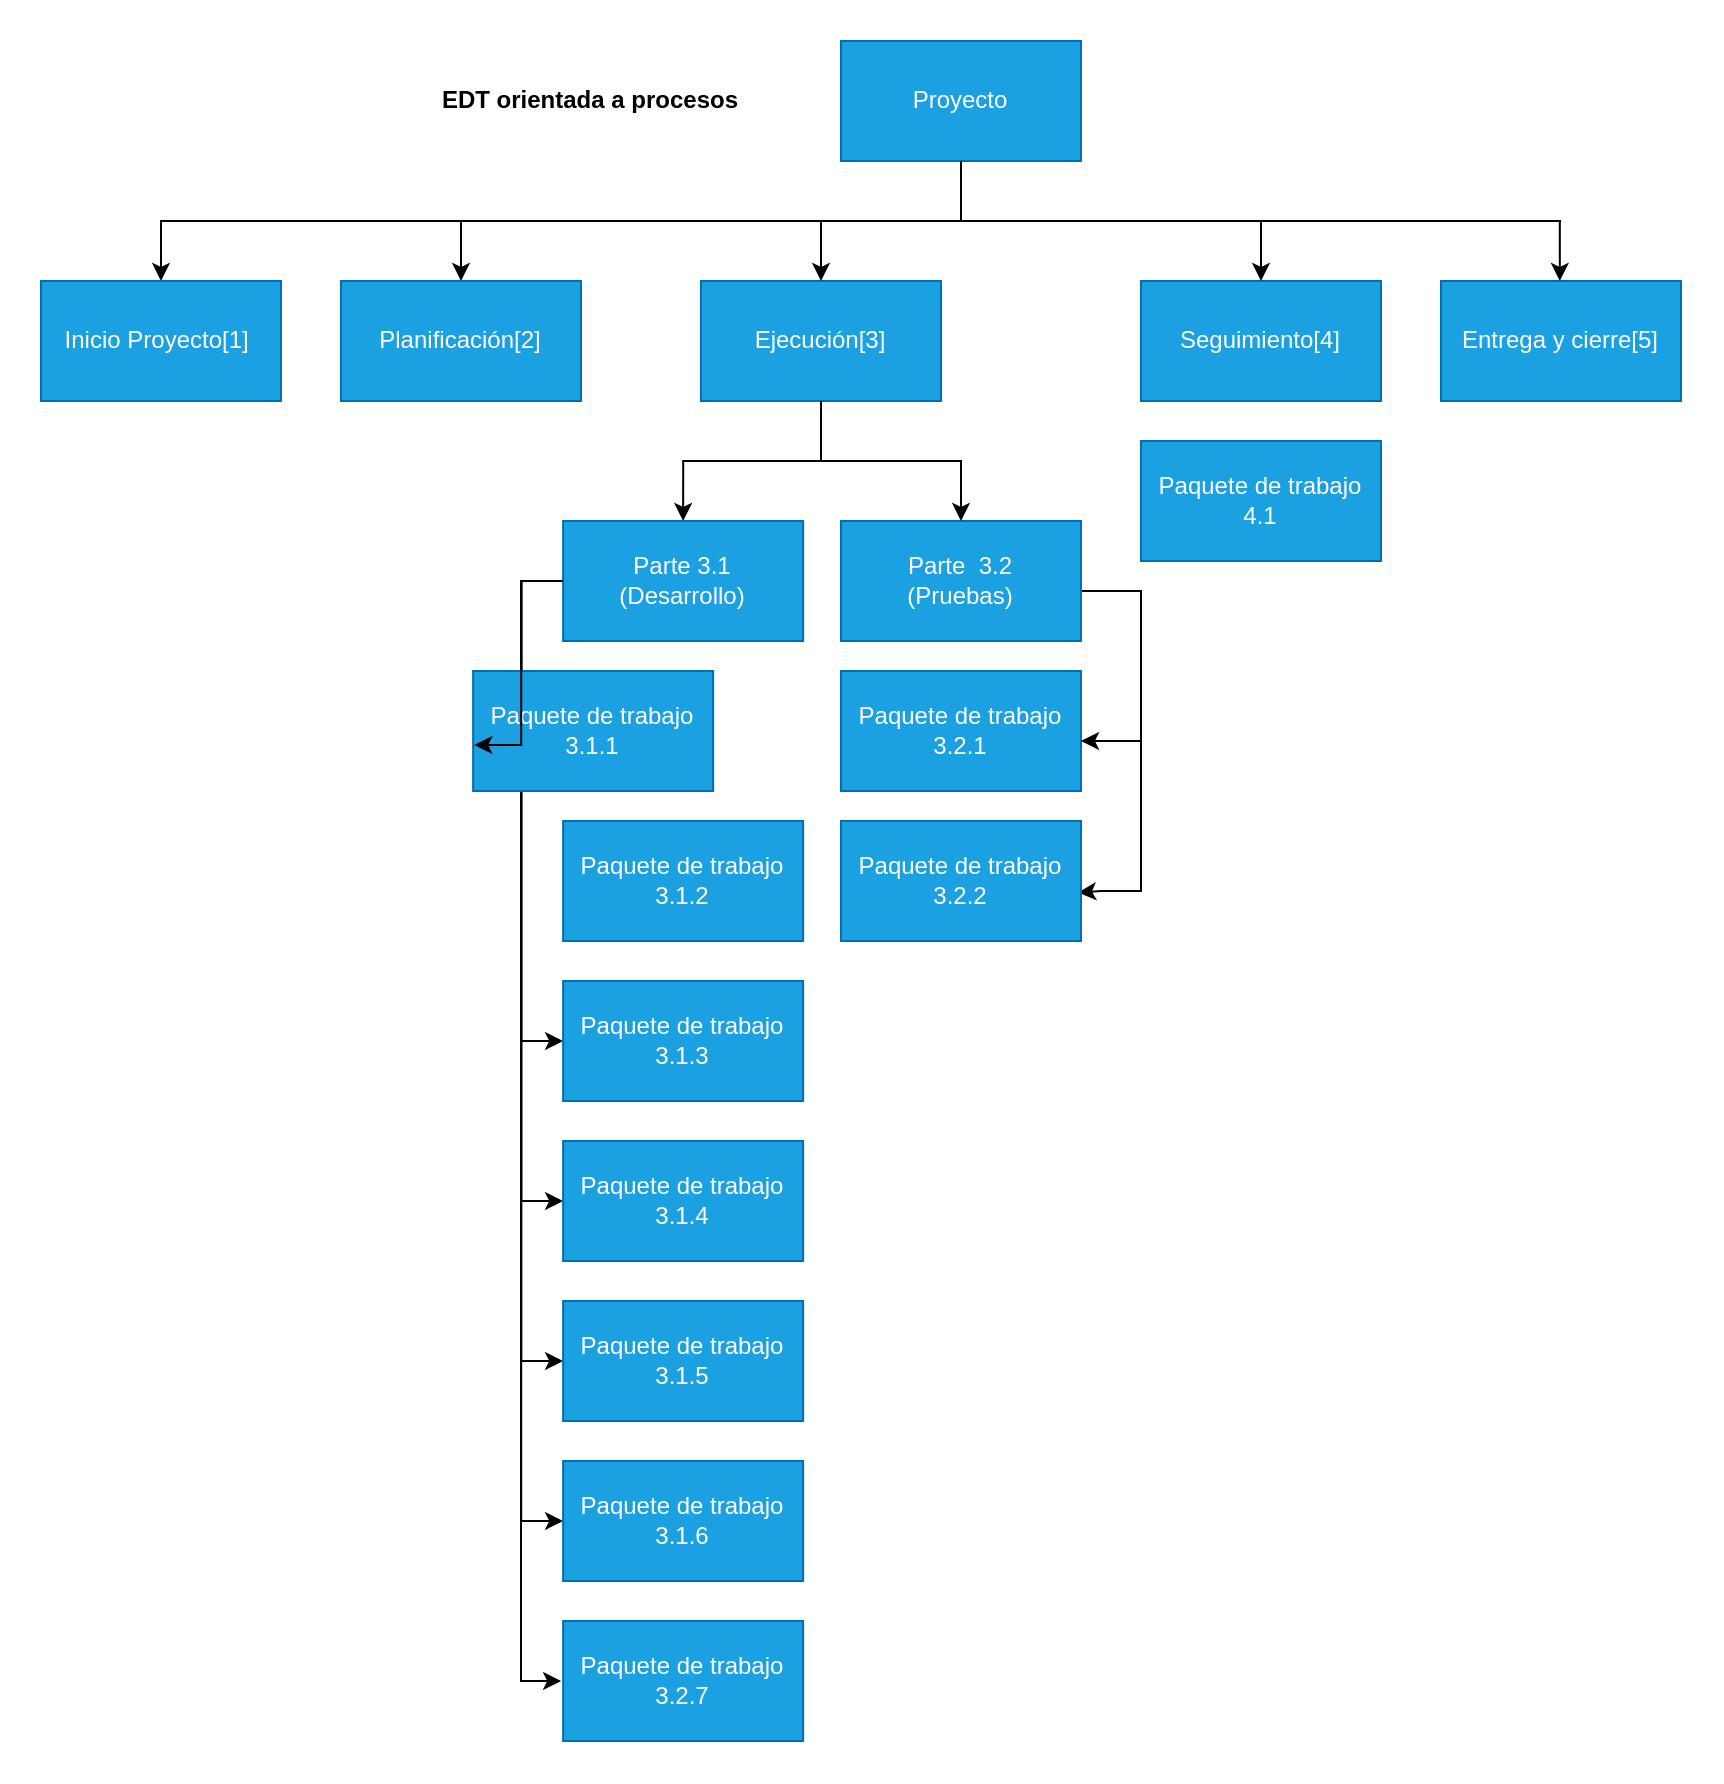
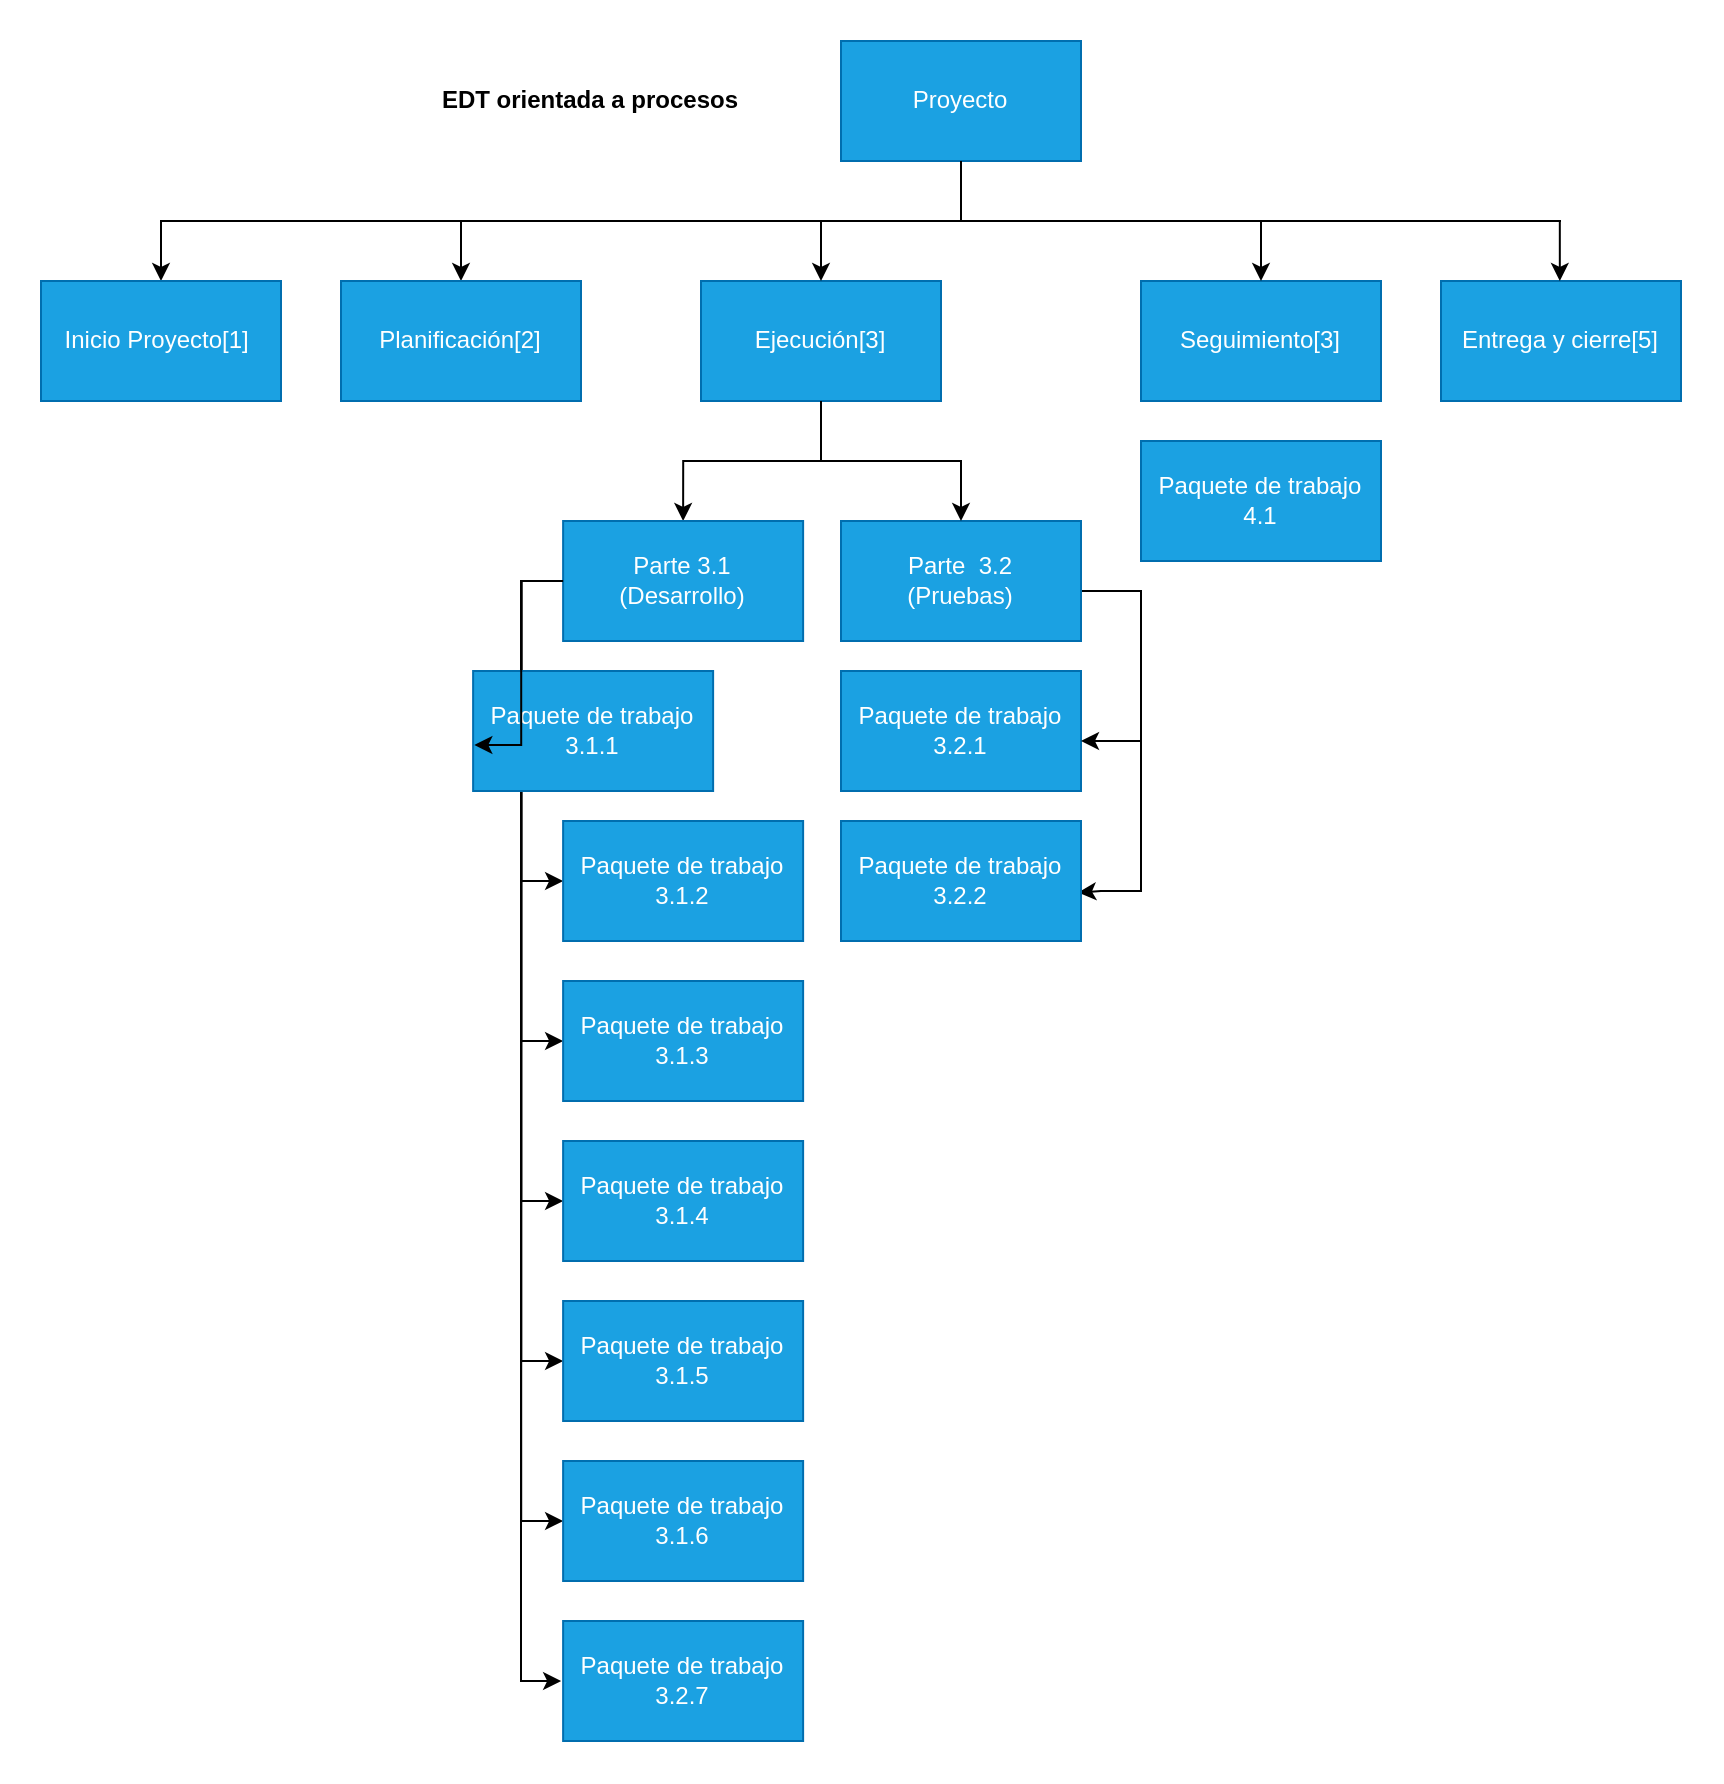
node "Seguimiento[4]": label "Seguimiento[4]" -> "Seguimiento[3]"
edge "Parte 3.1 (Desarrollo)" -> "Paquete de trabajo 3.1.2": added
